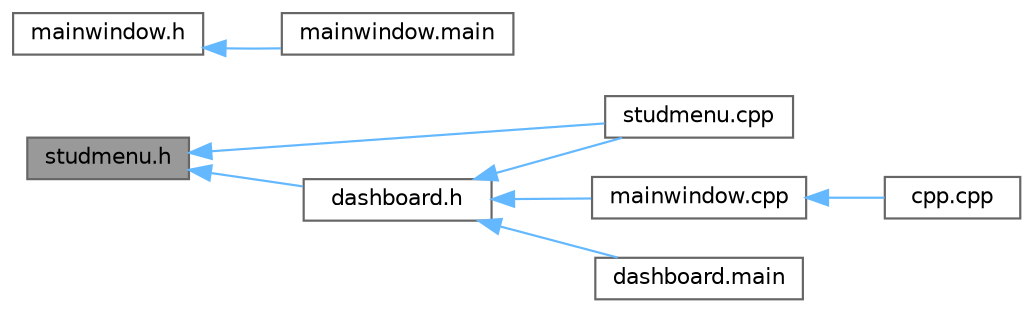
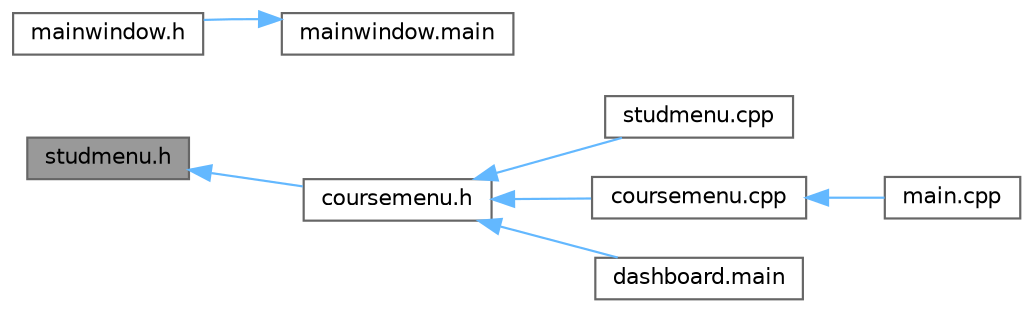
edge "mainwindow.main" -> "mainwindow.h": reversed
edge "studmenu.cpp" -> "studmenu.h": removed
node "mainwindow.cpp": label "mainwindow.cpp" -> "coursemenu.cpp"
node "cpp.cpp": label "cpp.cpp" -> "main.cpp"
node "dashboard.h": label "dashboard.h" -> "coursemenu.h"
